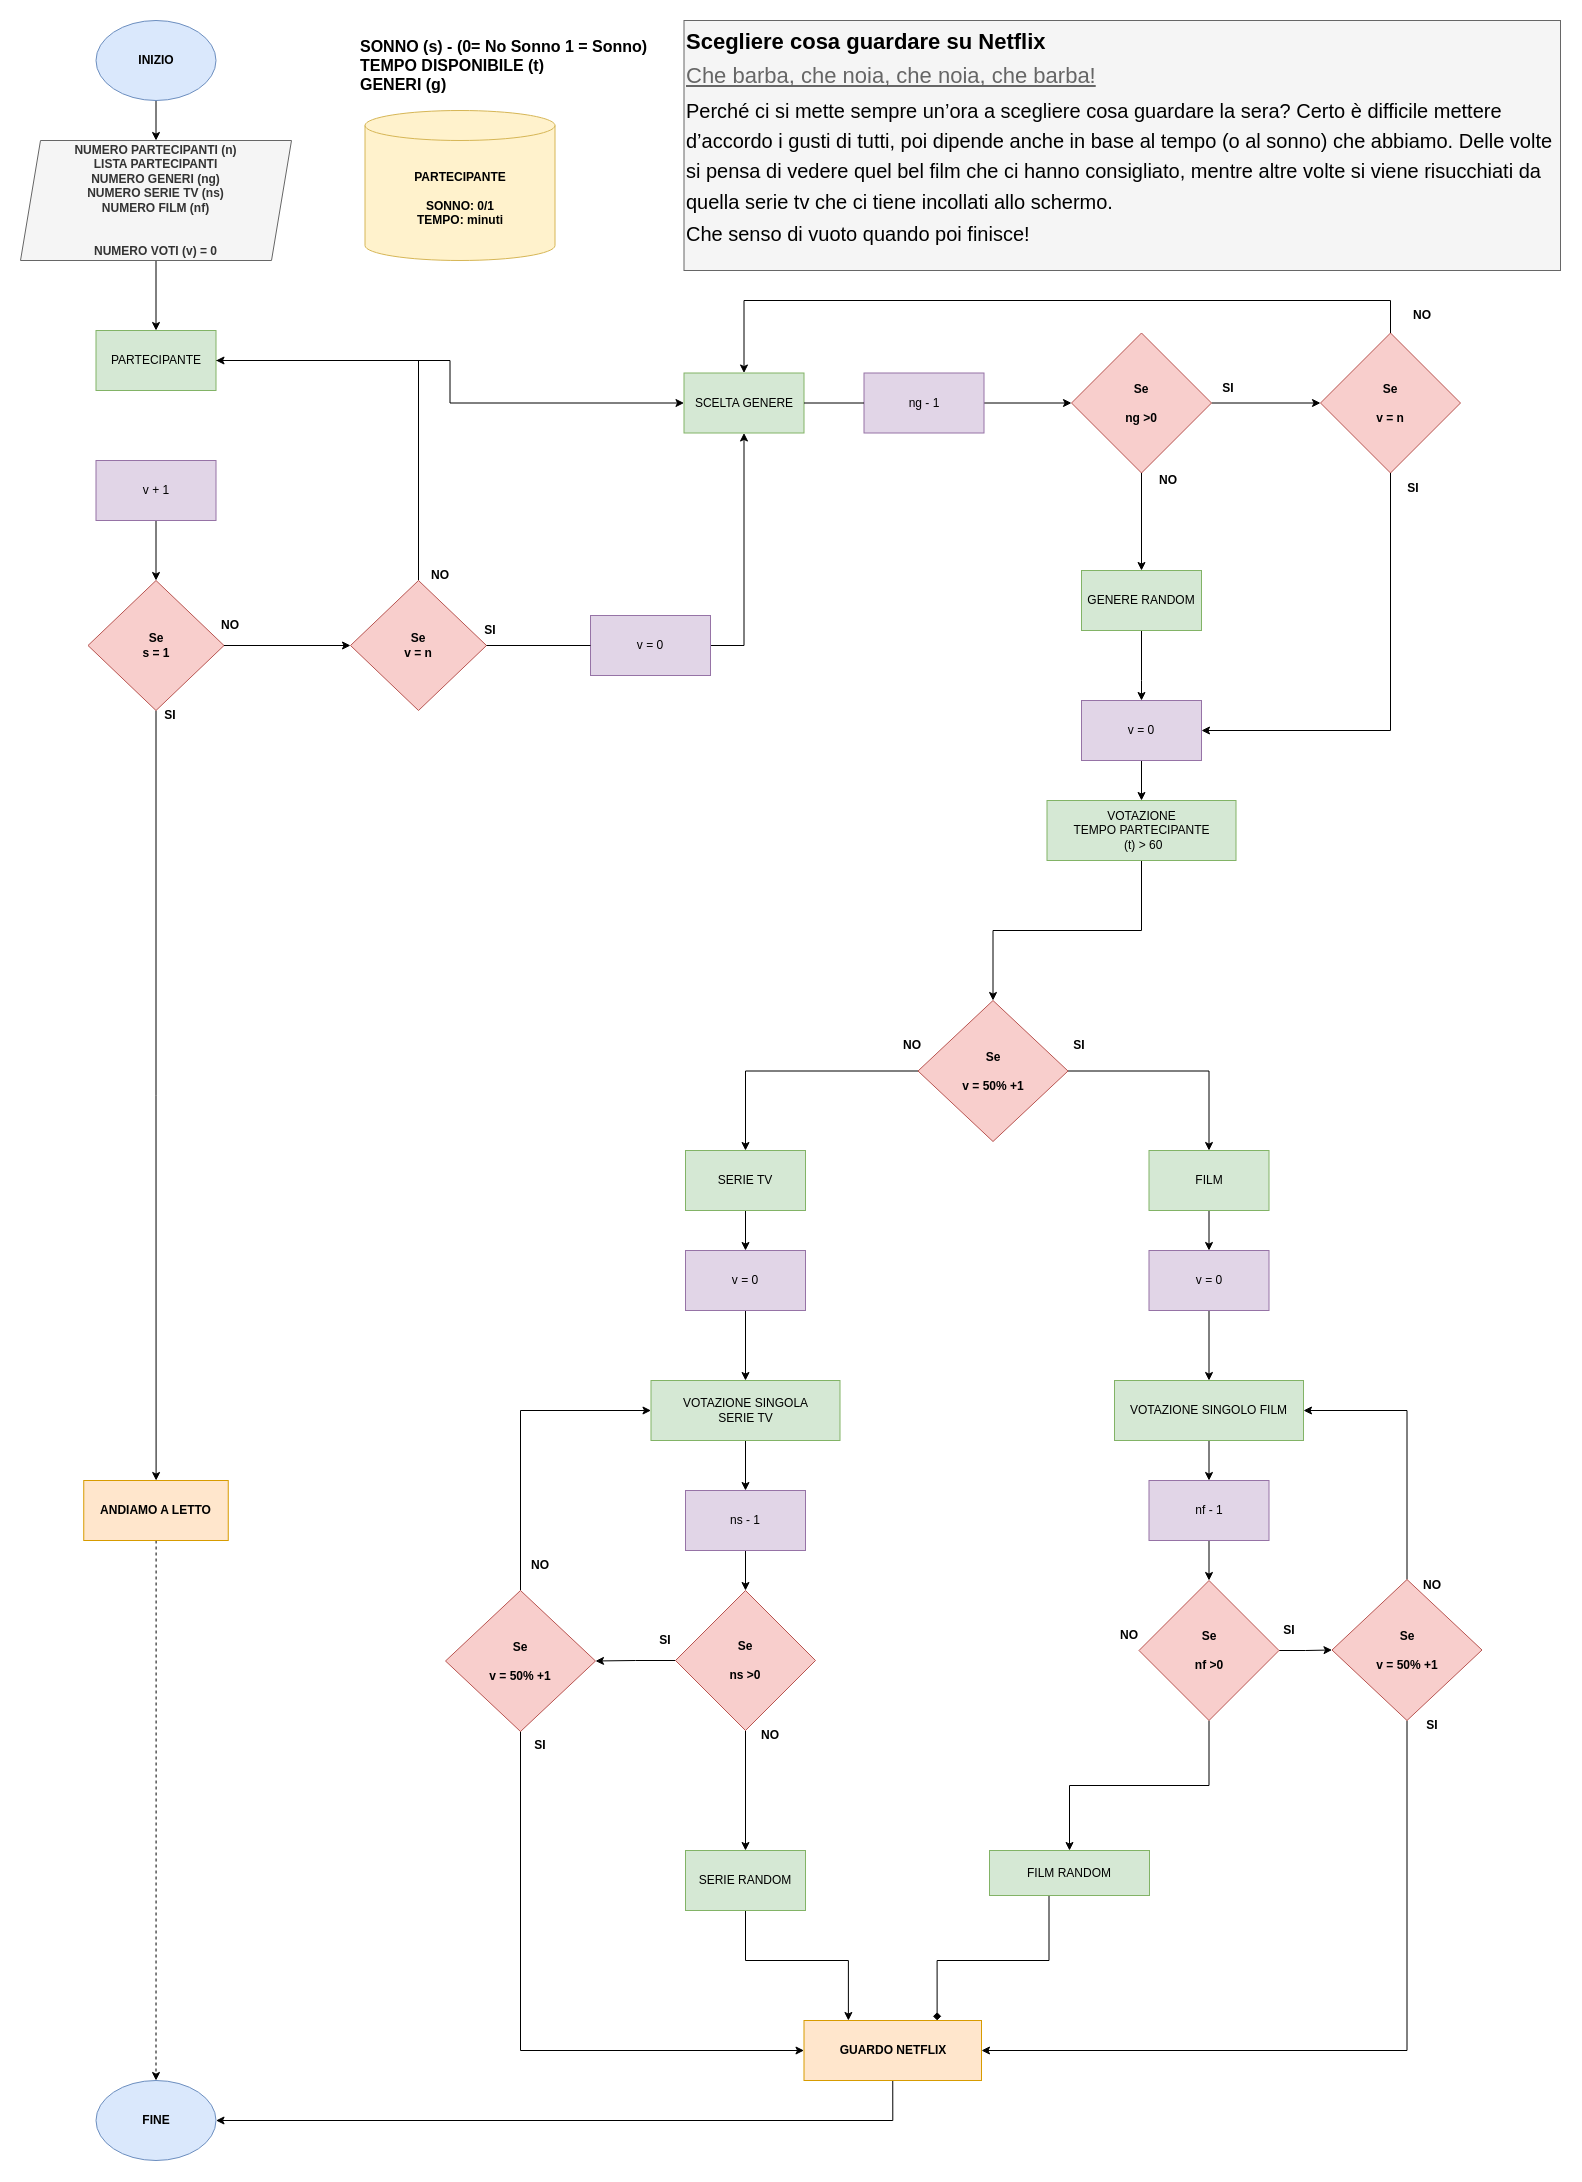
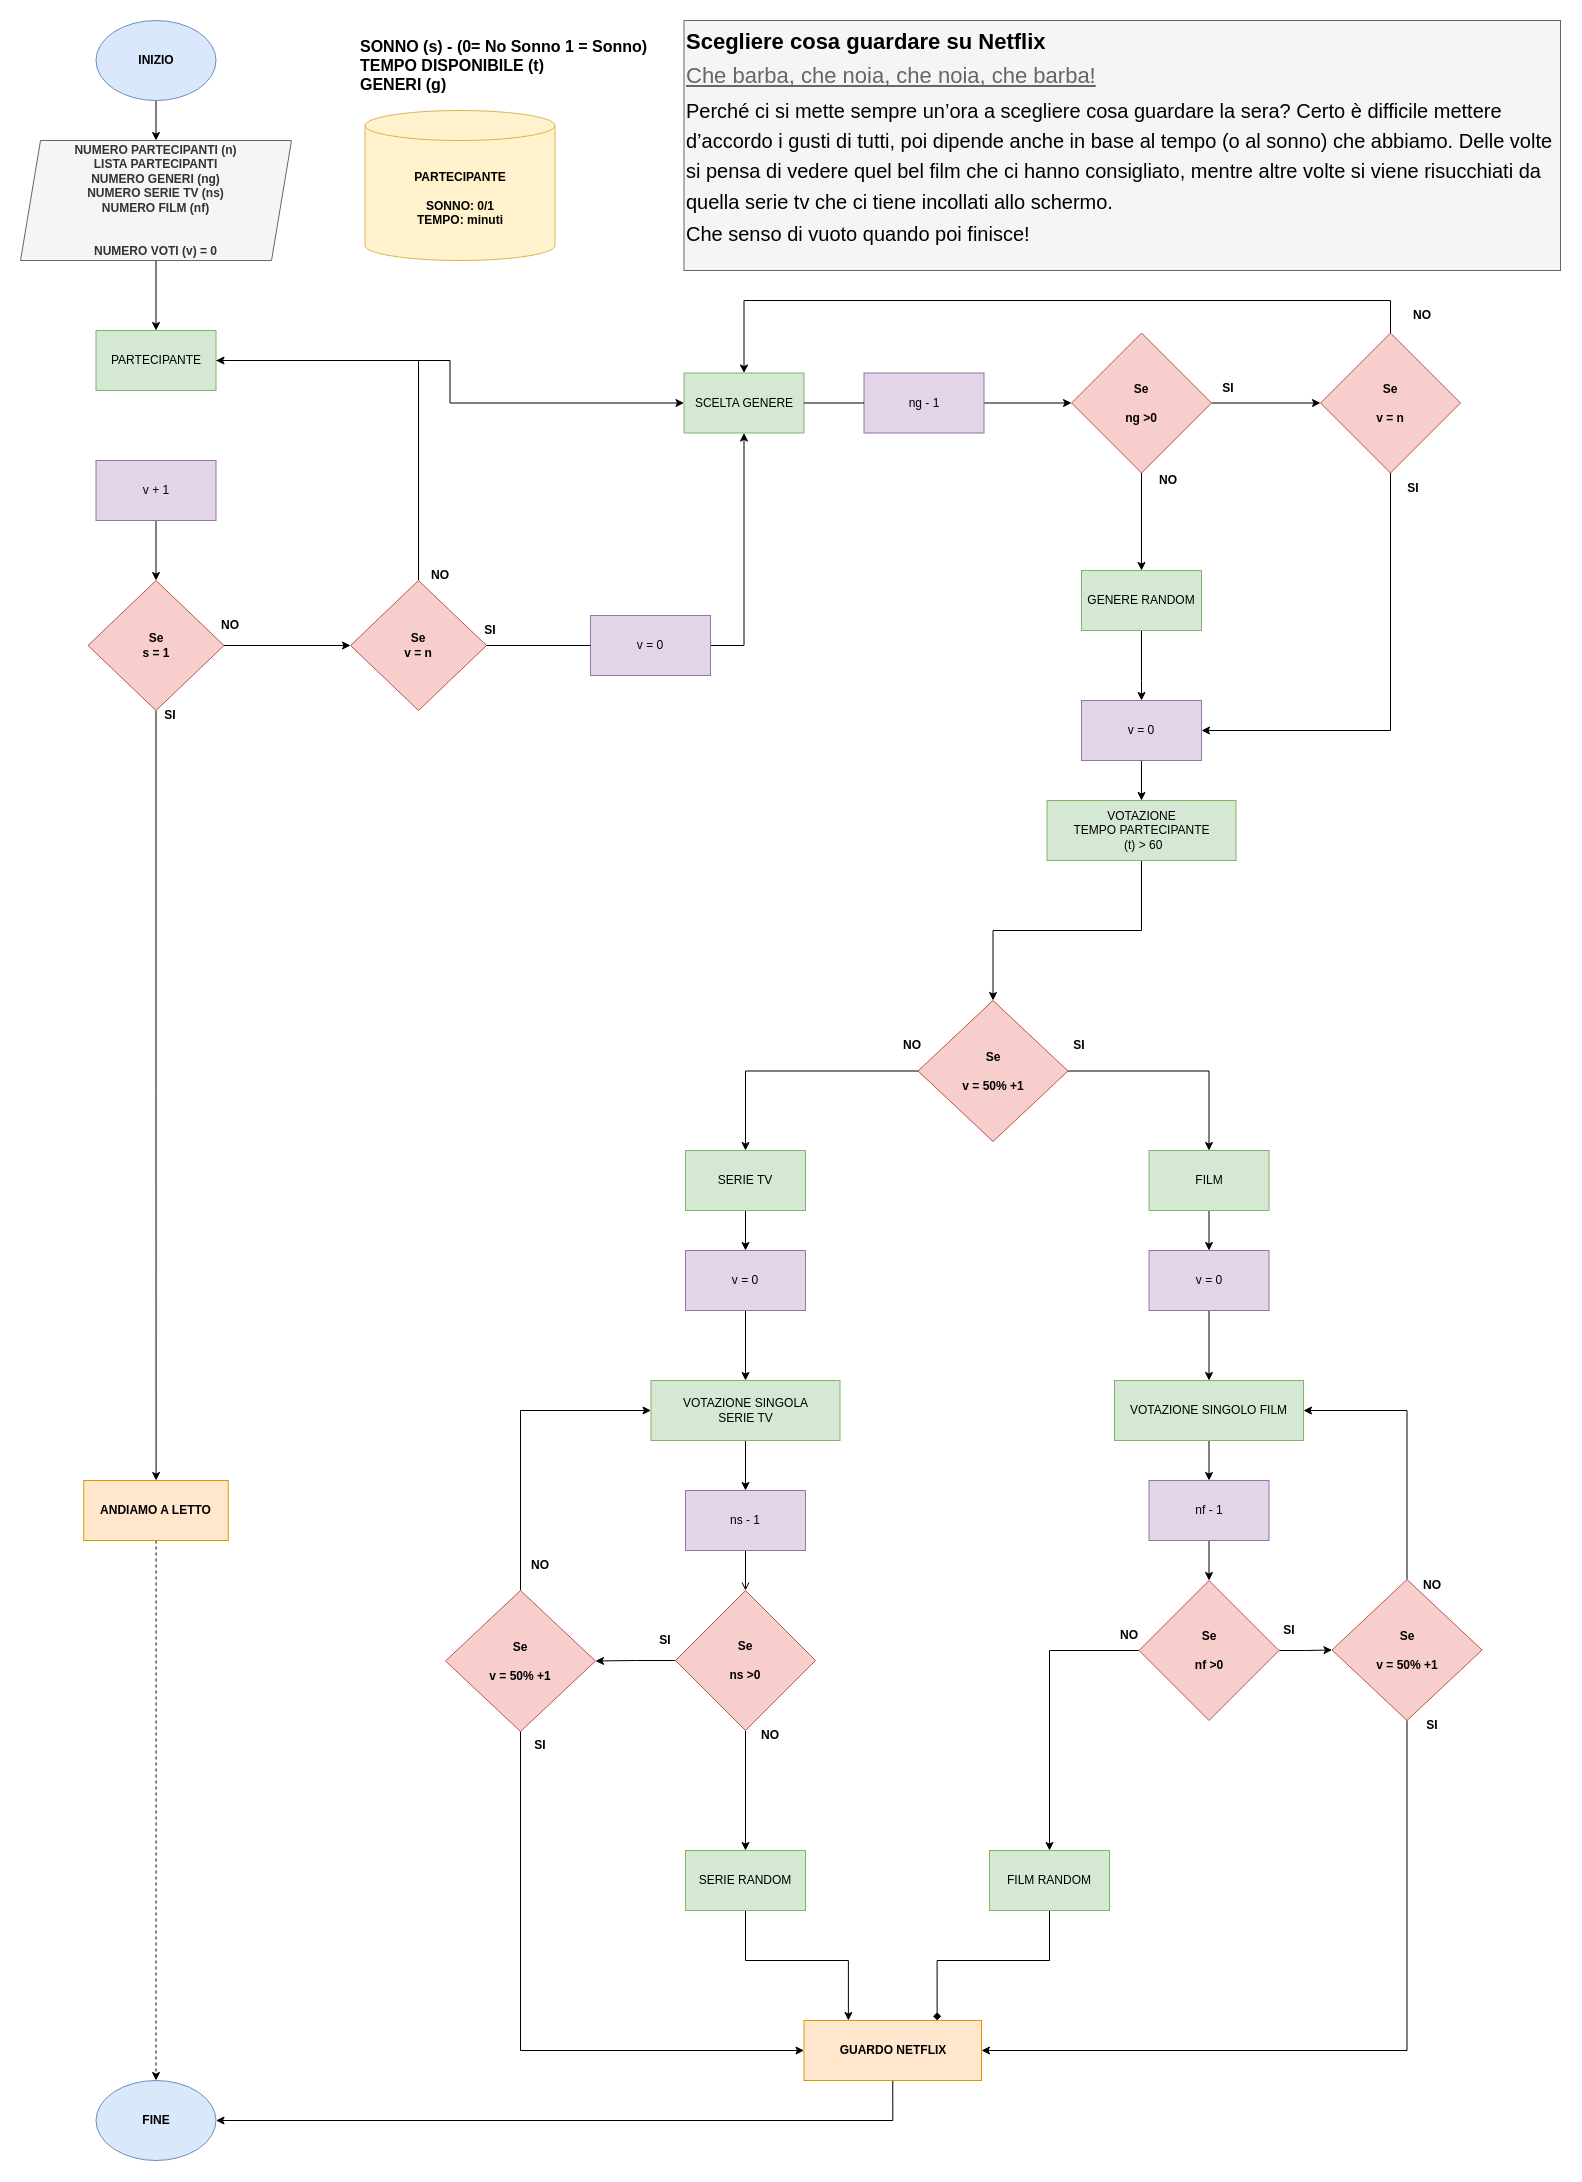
edge "ns - 1" -> "Se ns >0": arrowhead classic -> open
node "FILM RANDOM": size 160x45 -> 120x60
